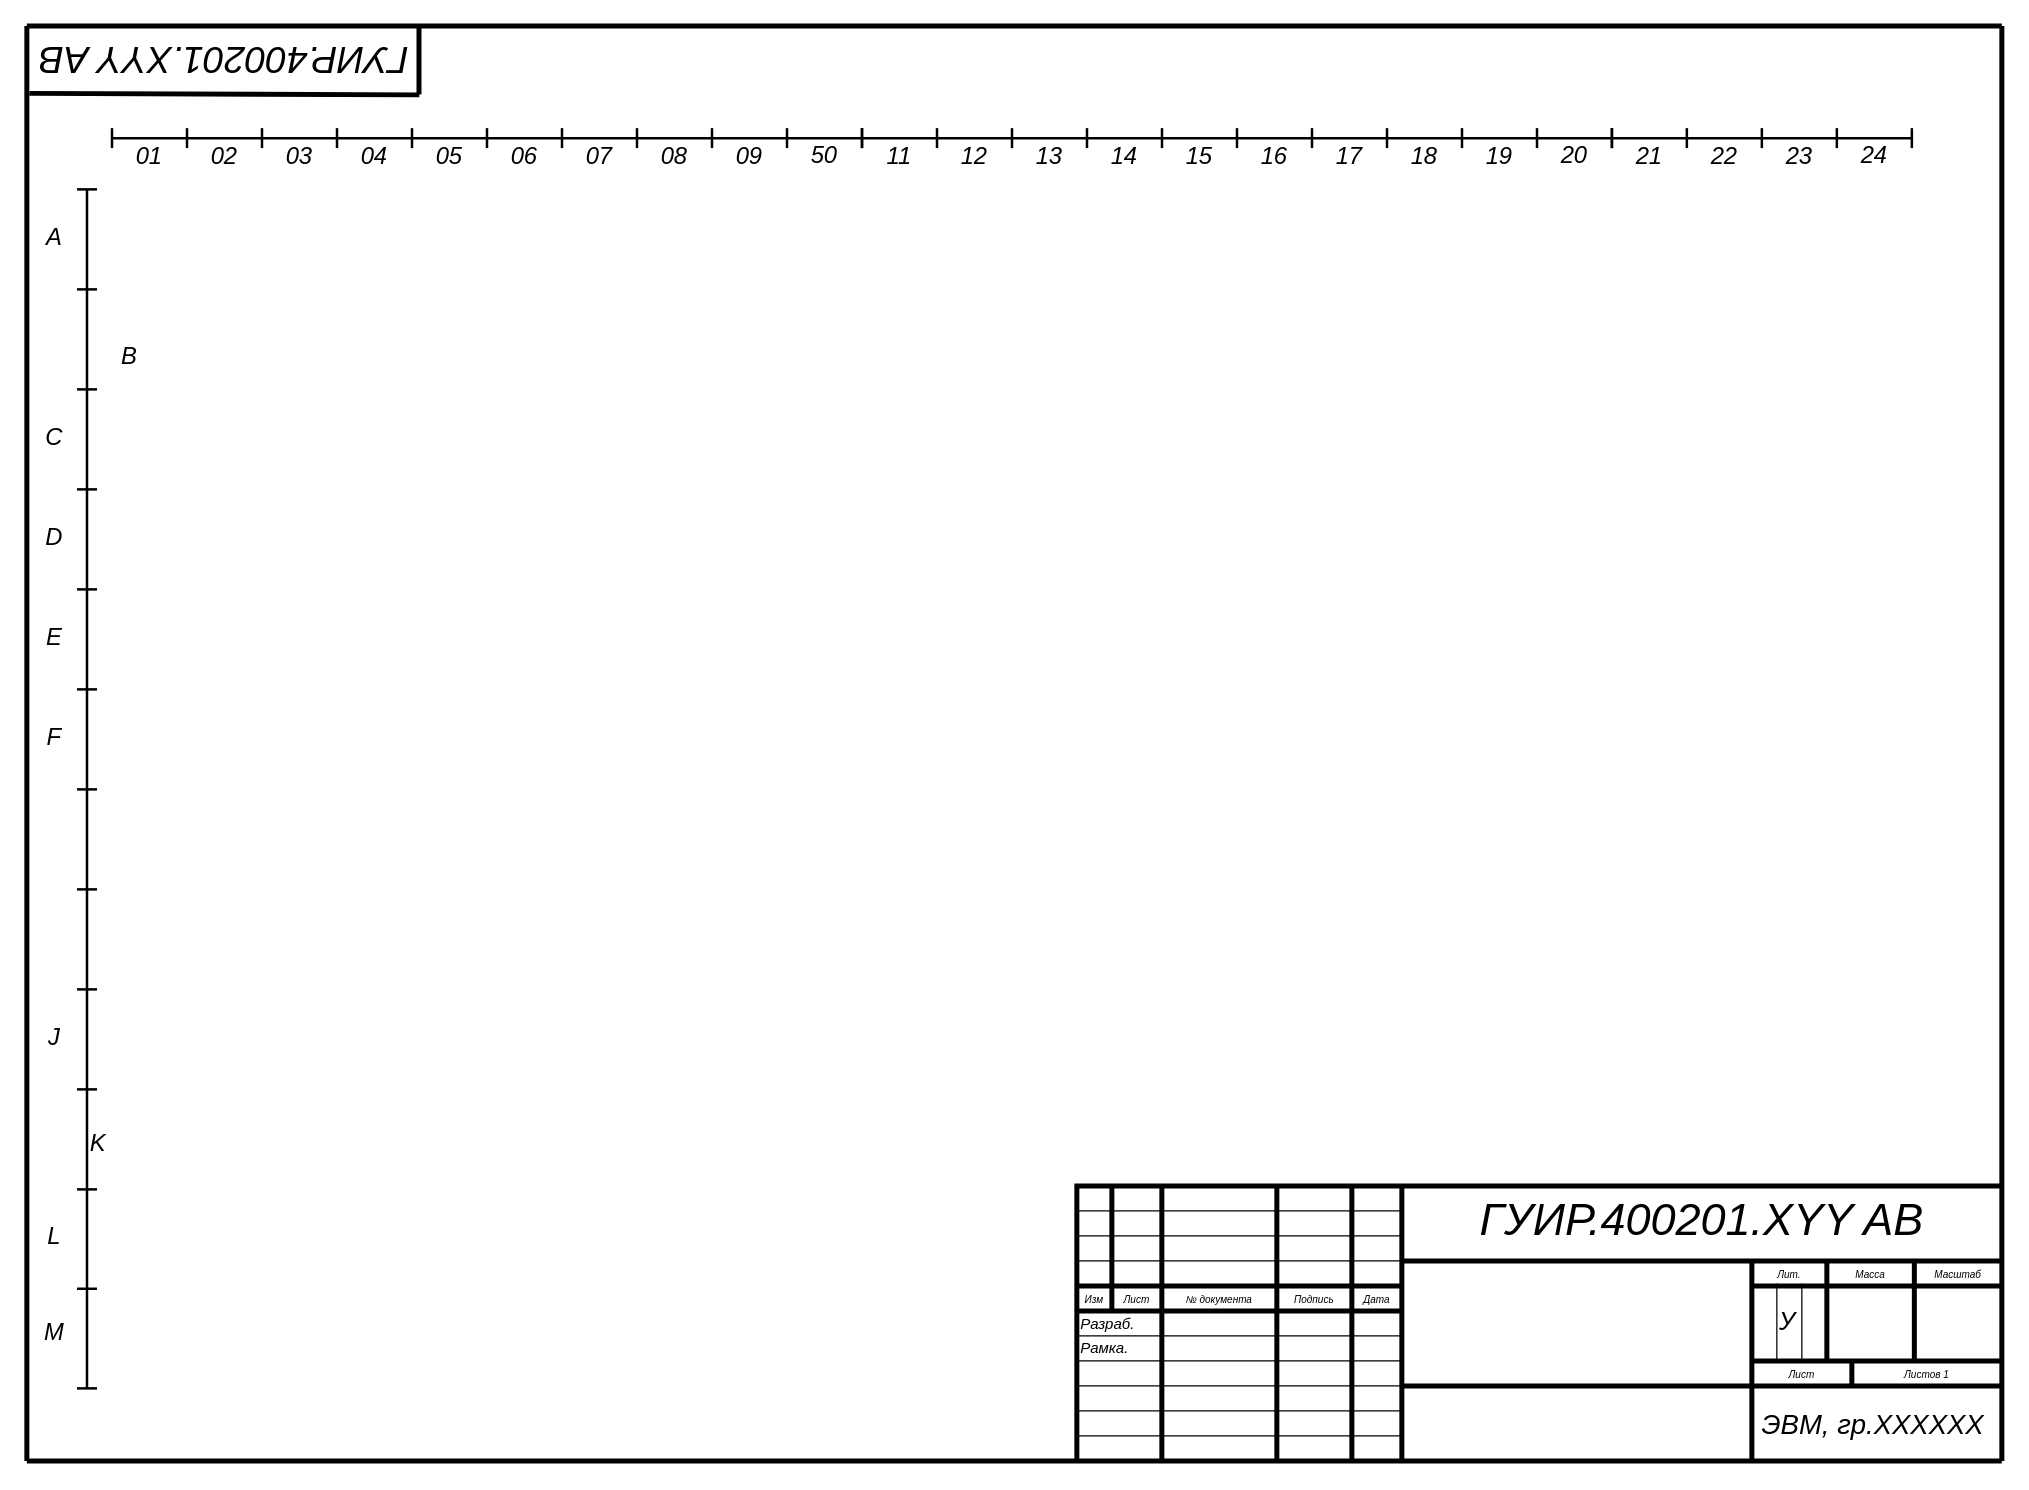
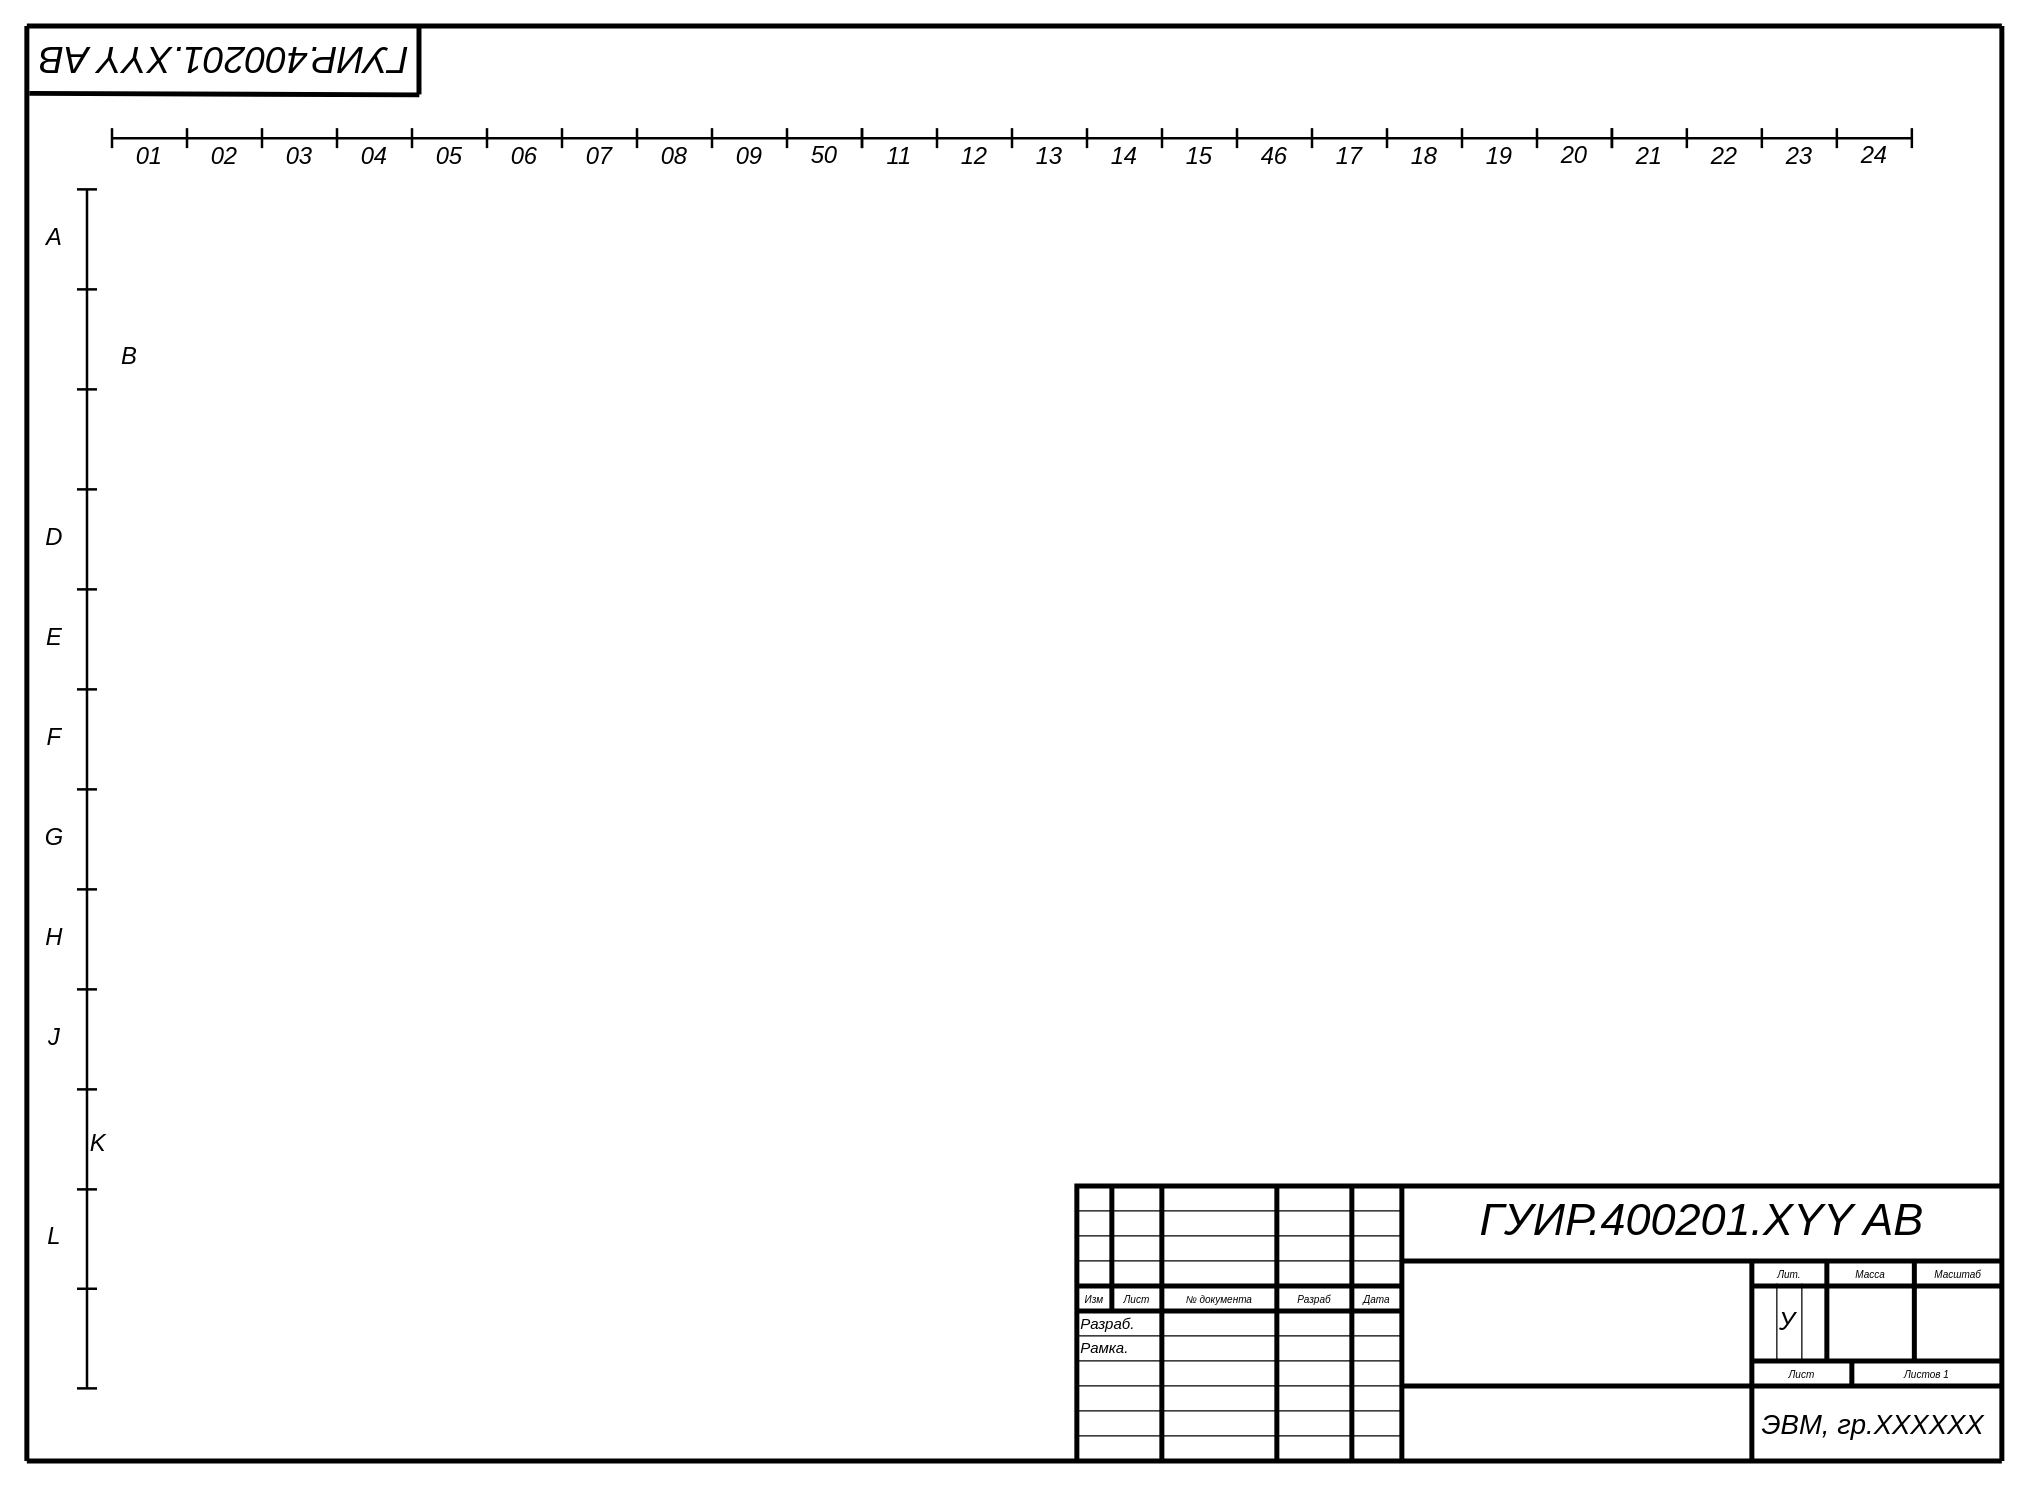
node "16": label "16" -> "46"
node "C": removed
node "G": added
node "H": added
node "Подпись": label "Подпись" -> "Разраб"
node "M": removed
